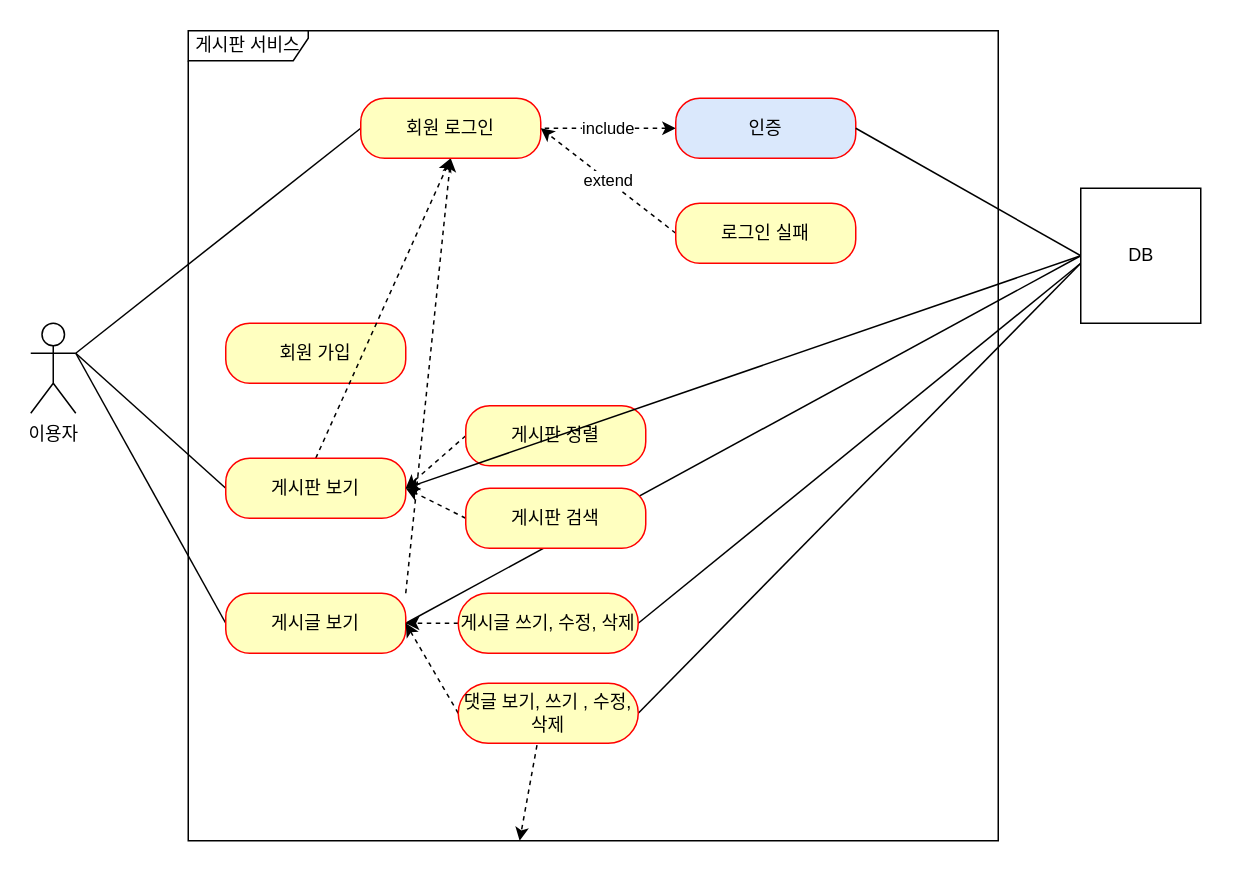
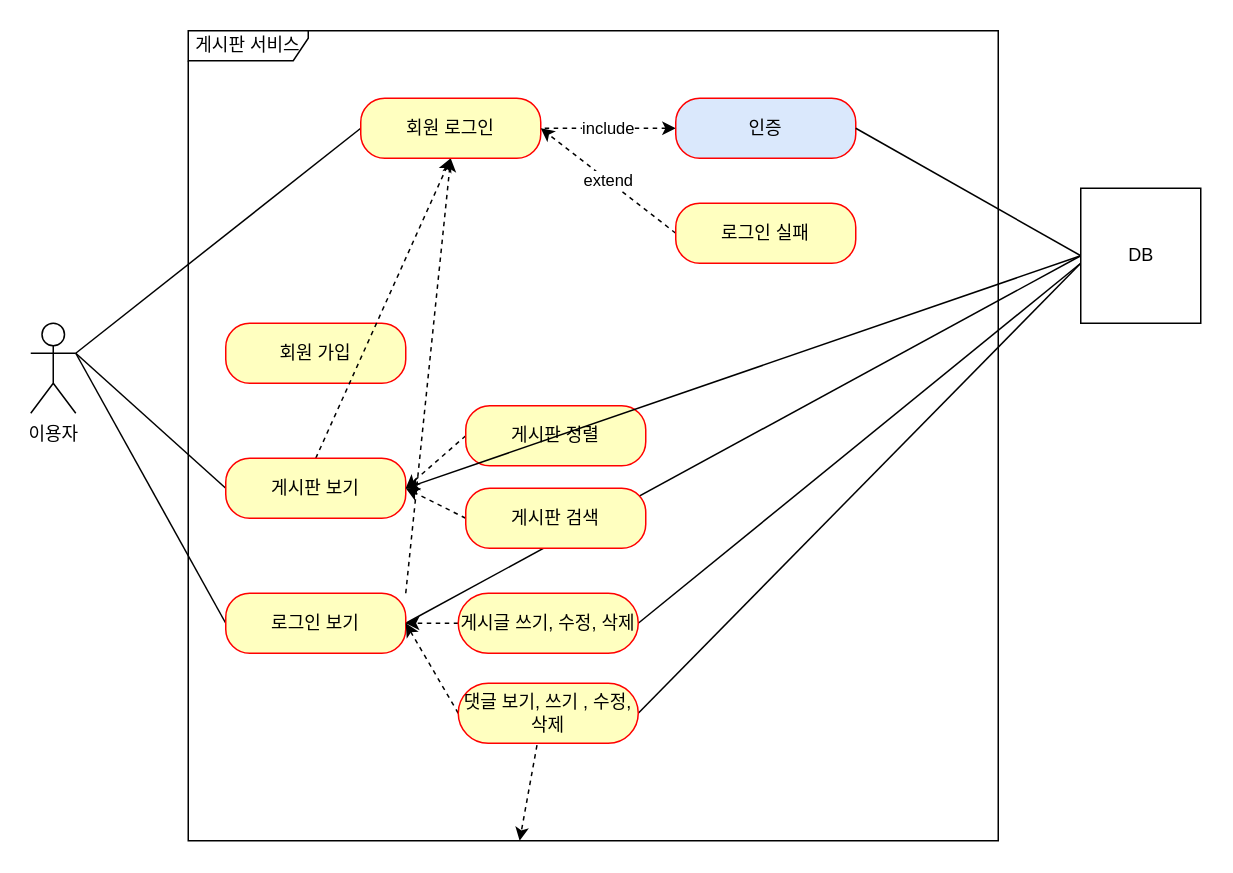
node "게시글 보기": label "게시글 보기" -> "로그인 보기"
